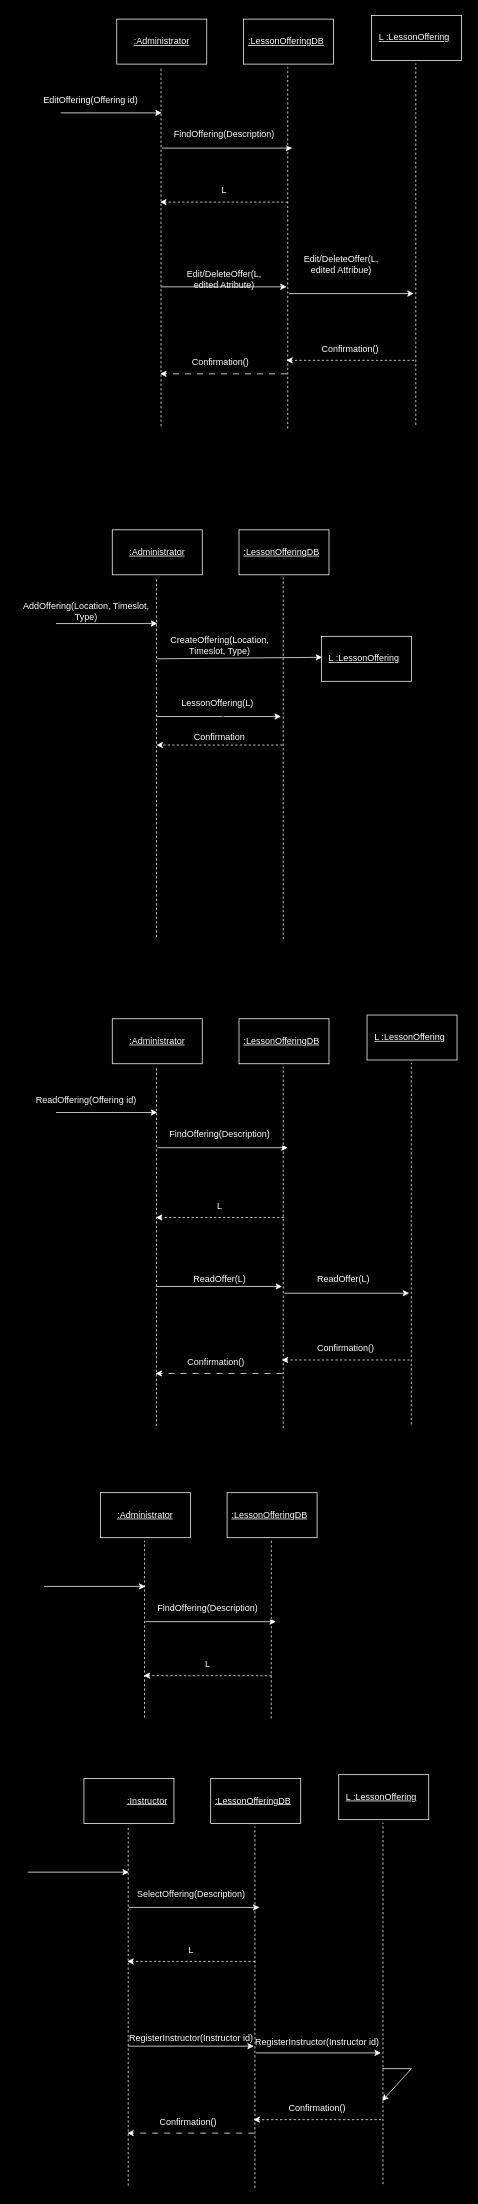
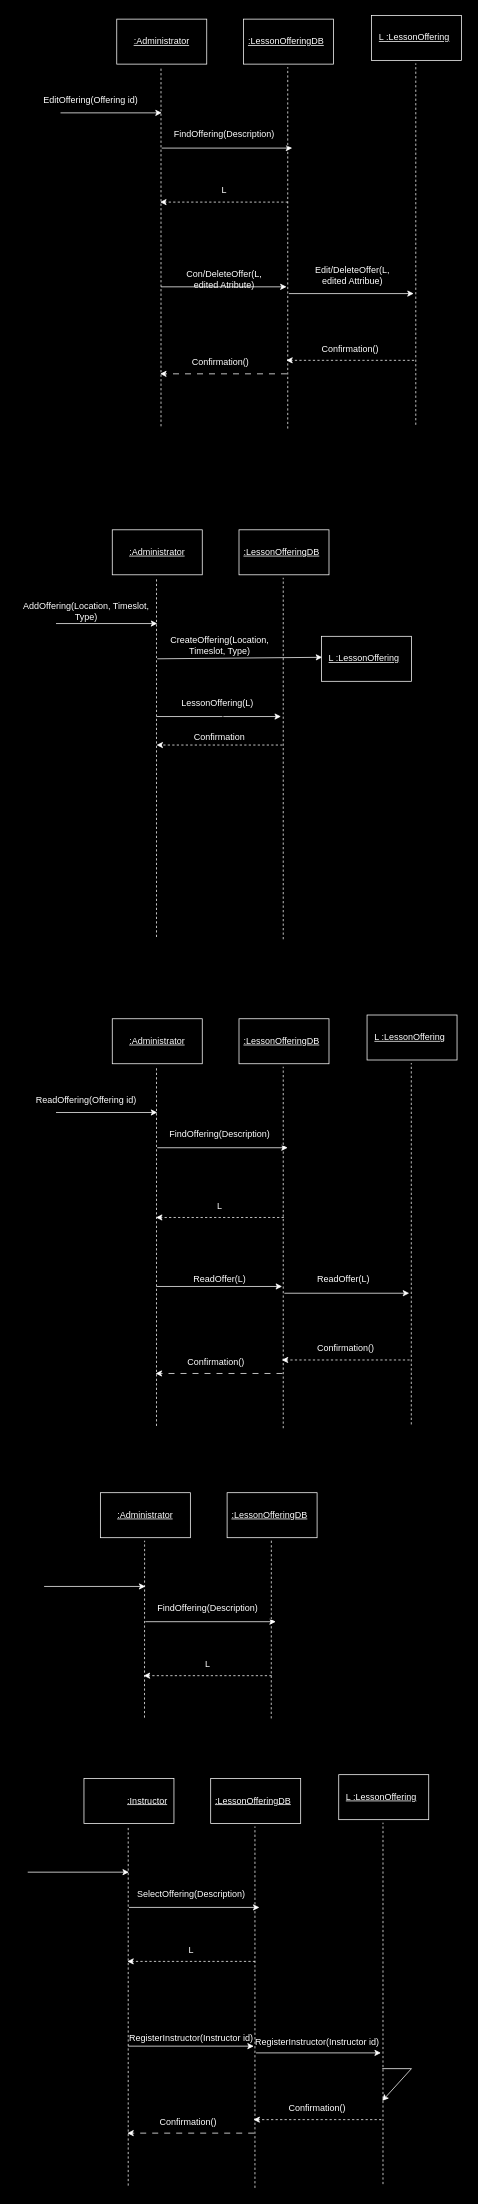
node "Edit/DeleteOffer(L, edited Attribue)": moved (341, 264) -> (353, 276)
node "Edit/DeleteOffer(L, edited Atribute)": label "Edit/DeleteOffer(L, edited Atribute)" -> "Con/DeleteOffer(L, edited Atribute)"
